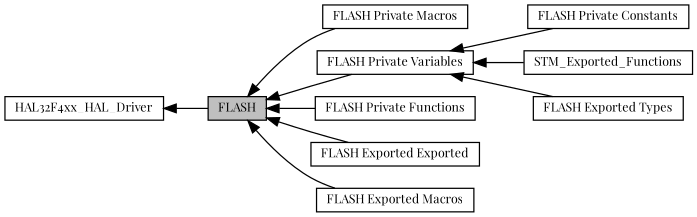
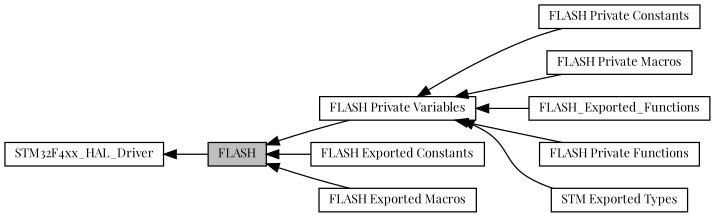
edge "FLASH Private Macros" -> "FLASH": now "FLASH Private Macros" -> "FLASH Private Variables"
node "STM_Exported_Functions": label "STM_Exported_Functions" -> "FLASH_Exported_Functions"
node "HAL32F4xx_HAL_Driver": label "HAL32F4xx_HAL_Driver" -> "STM32F4xx_HAL_Driver"
edge "FLASH Private Functions" -> "FLASH": now "FLASH Private Functions" -> "FLASH Private Variables"
node "FLASH Exported Types": label "FLASH Exported Types" -> "STM Exported Types"
node "FLASH Exported Exported": label "FLASH Exported Exported" -> "FLASH Exported Constants"
